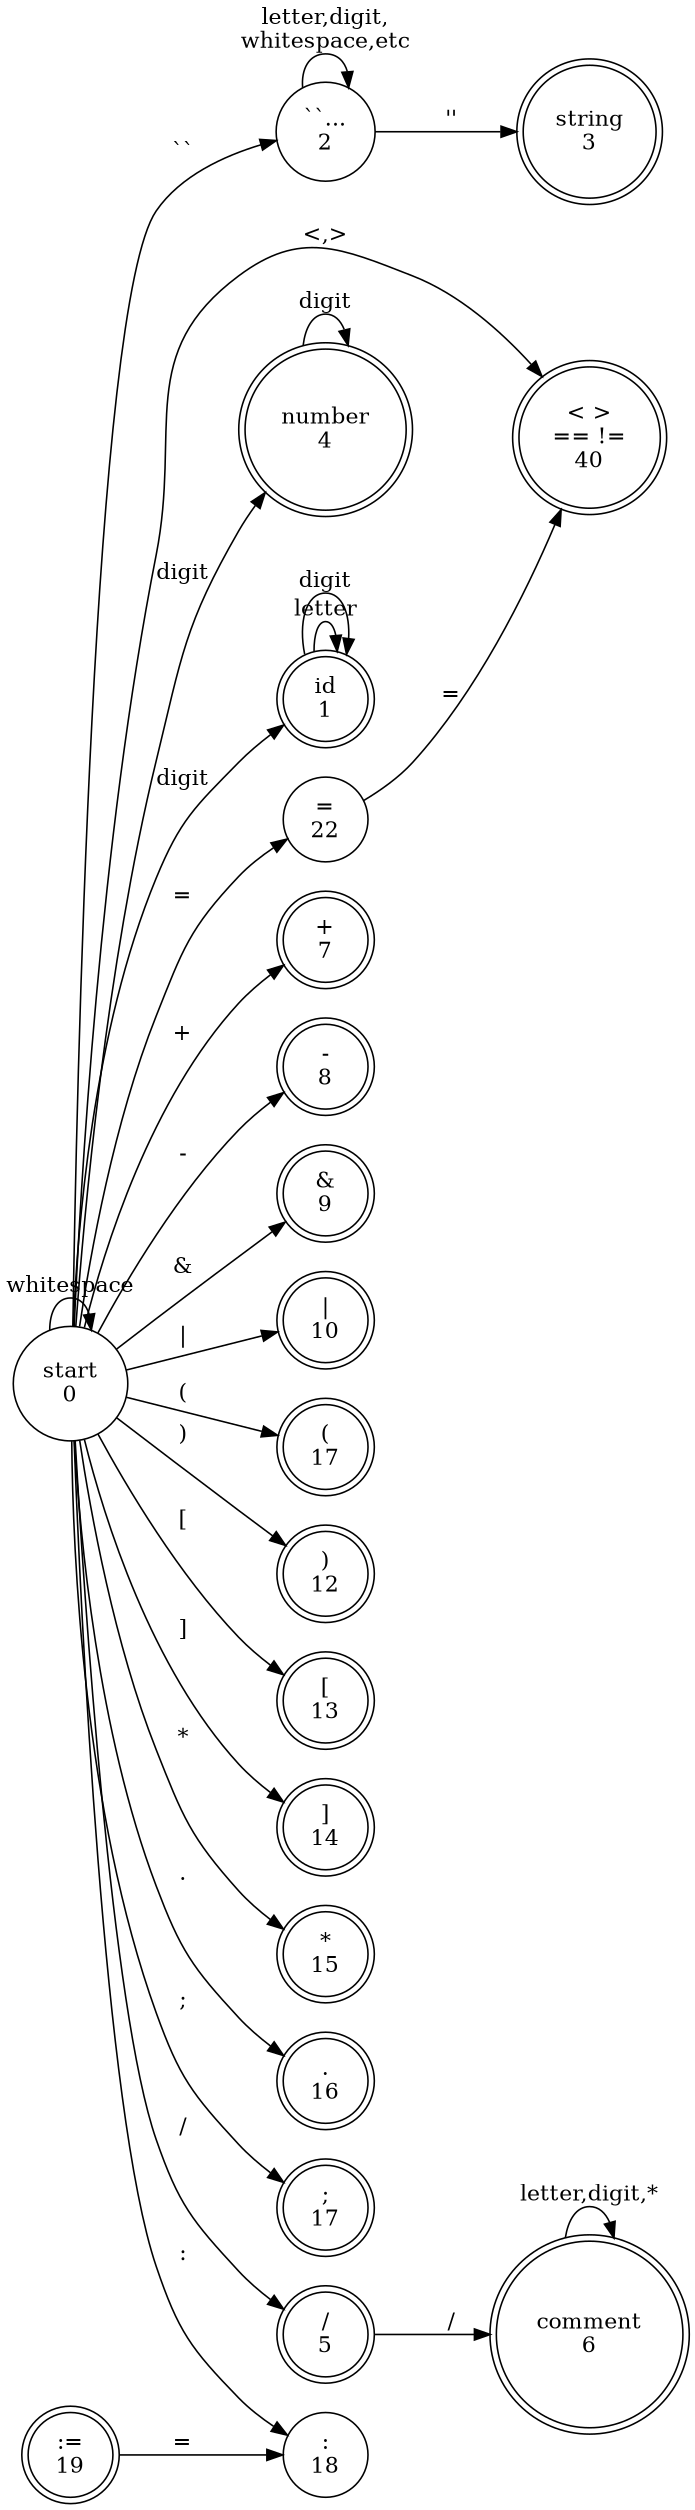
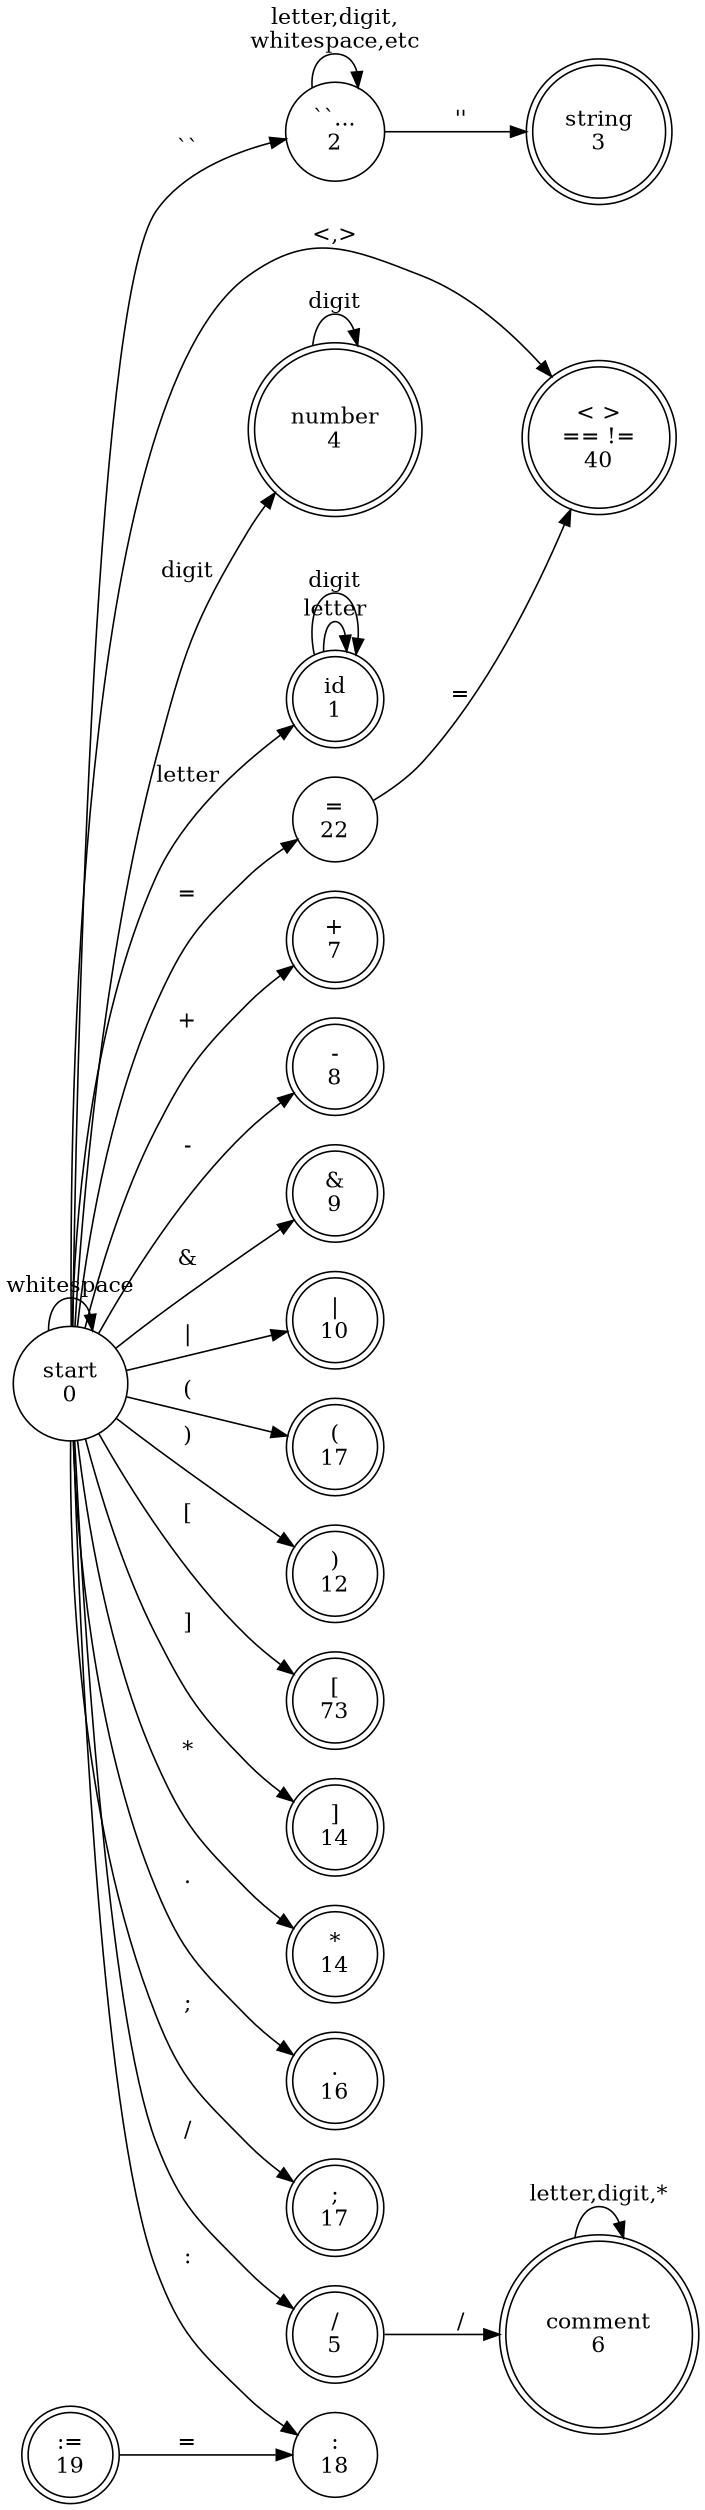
edge "start 0" -> "id 1": label "digit" -> "letter"
node "[ 13": label "[ 13" -> "[ 73"
node "* 15": label "* 15" -> "* 14"
